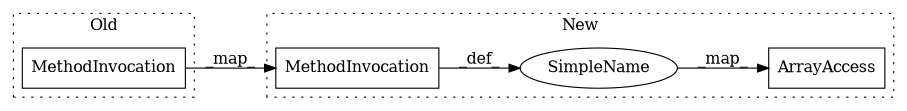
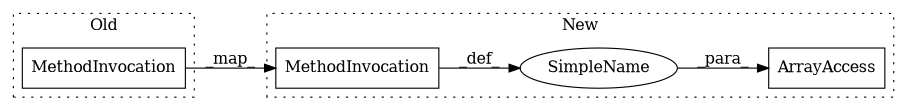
edge "SimpleName" -> "ArrayAccess": label "_map_" -> "_para_"
